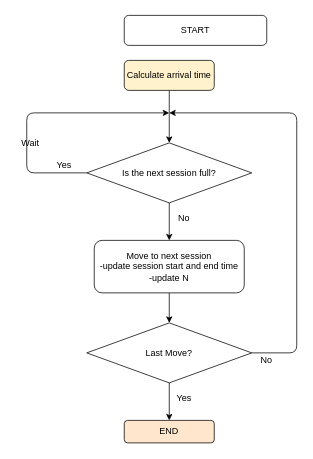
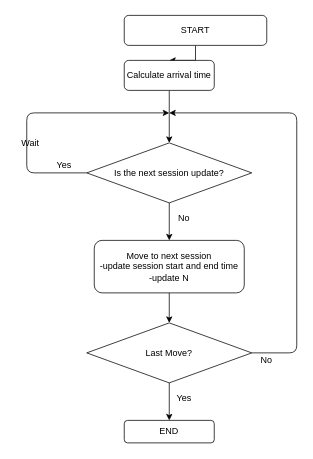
edge "START" -> "Calculate arrival time": added
node "Calculate arrival time": fillcolor #fff2cc -> #ffffff
node "Is the next session full?": label "Is the next session full?" -> "Is the next session update?"
node "END": fillcolor #ffe6cc -> #ffffff
